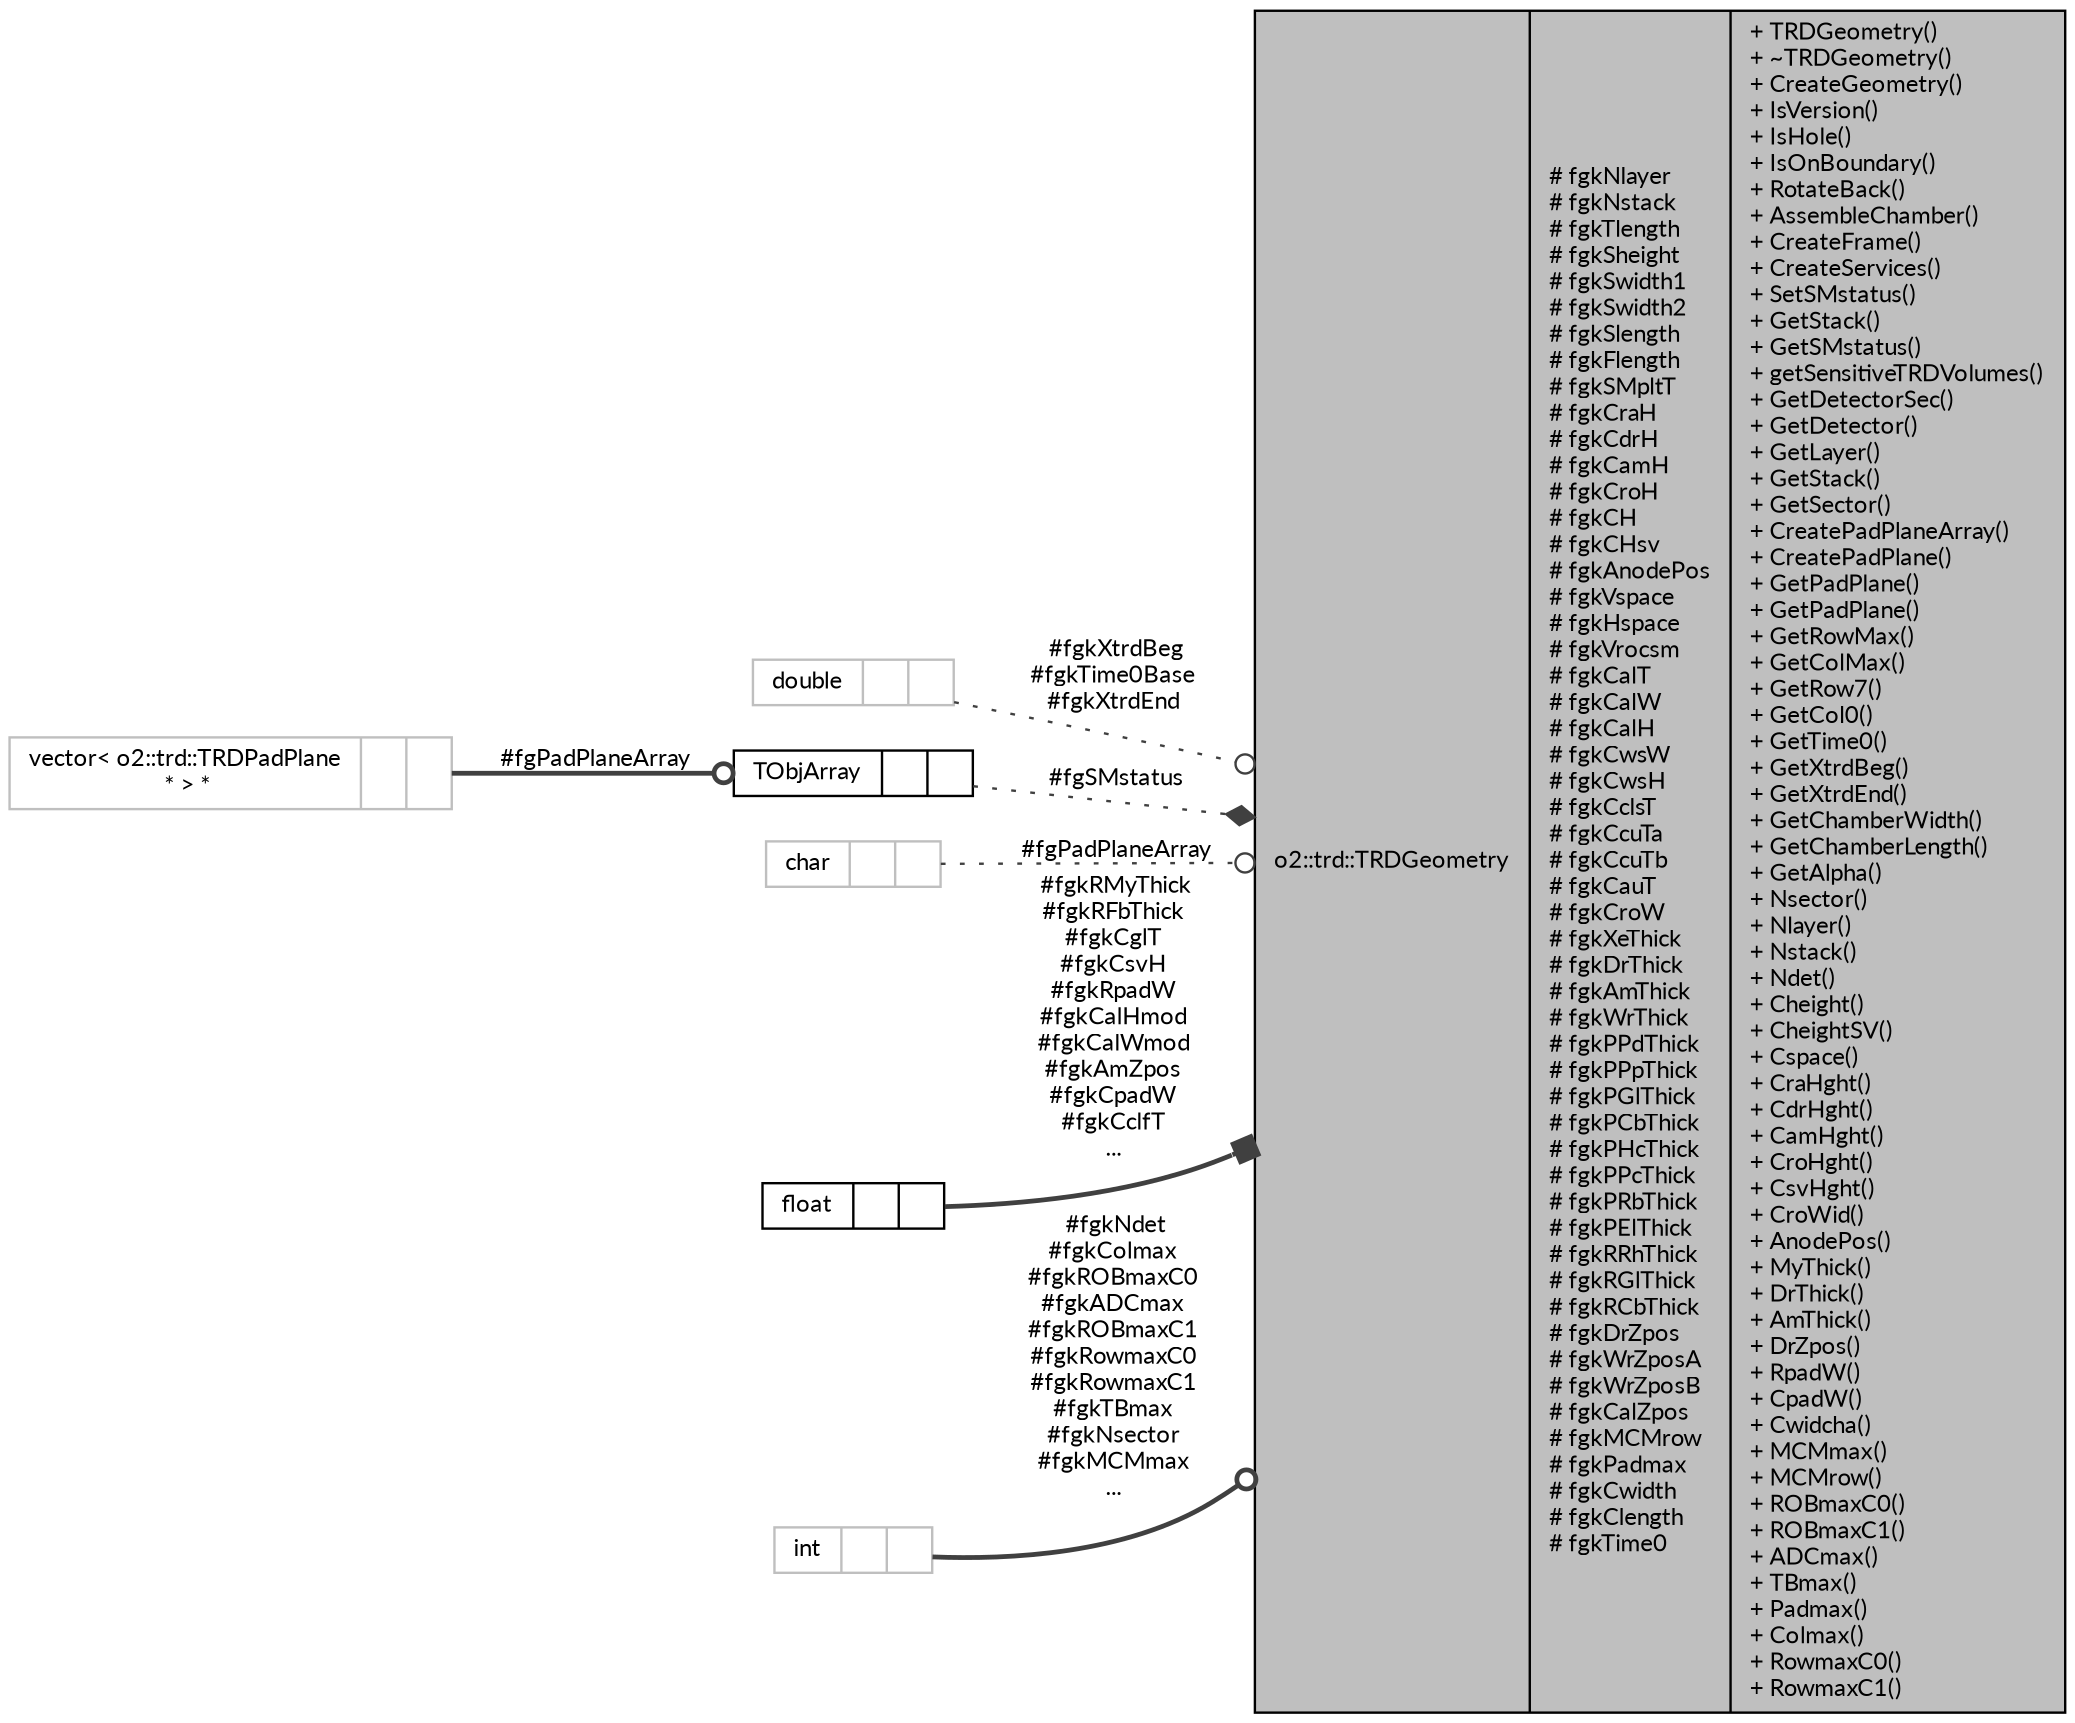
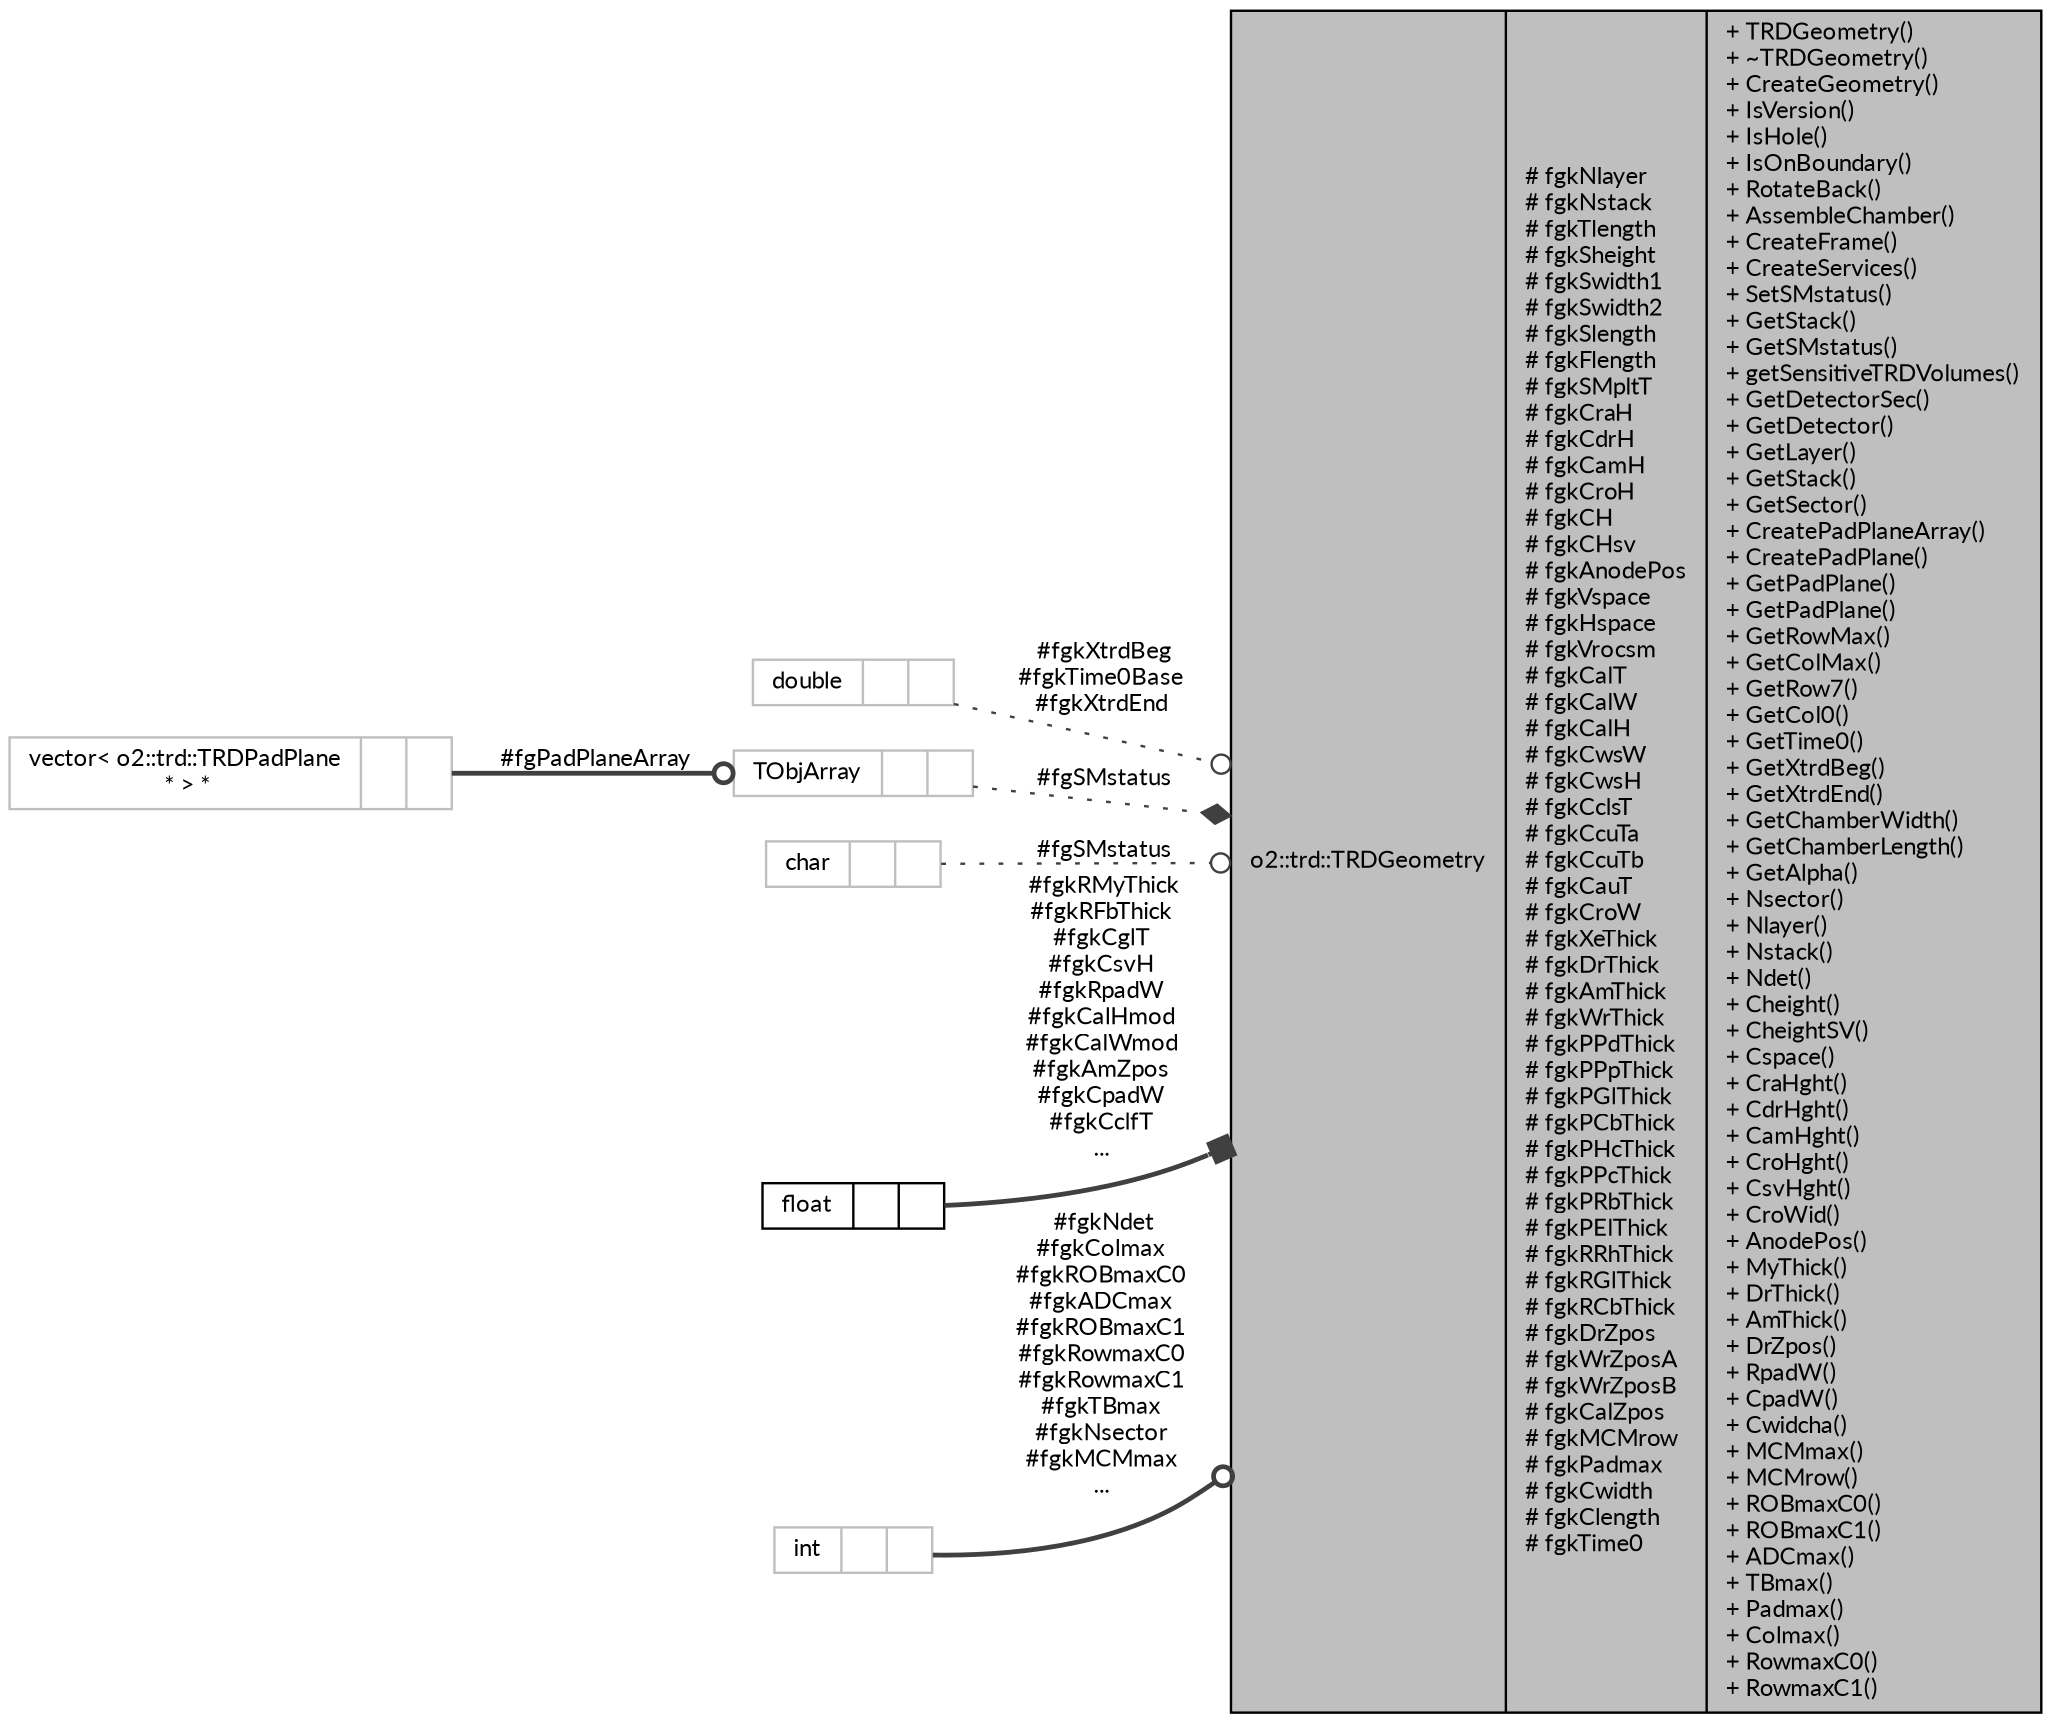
node "TObjArray": color black -> grey75
edge "char" -> "o2::trd::TRDGeometry": label " #fgPadPlaneArray" -> " #fgSMstatus"
